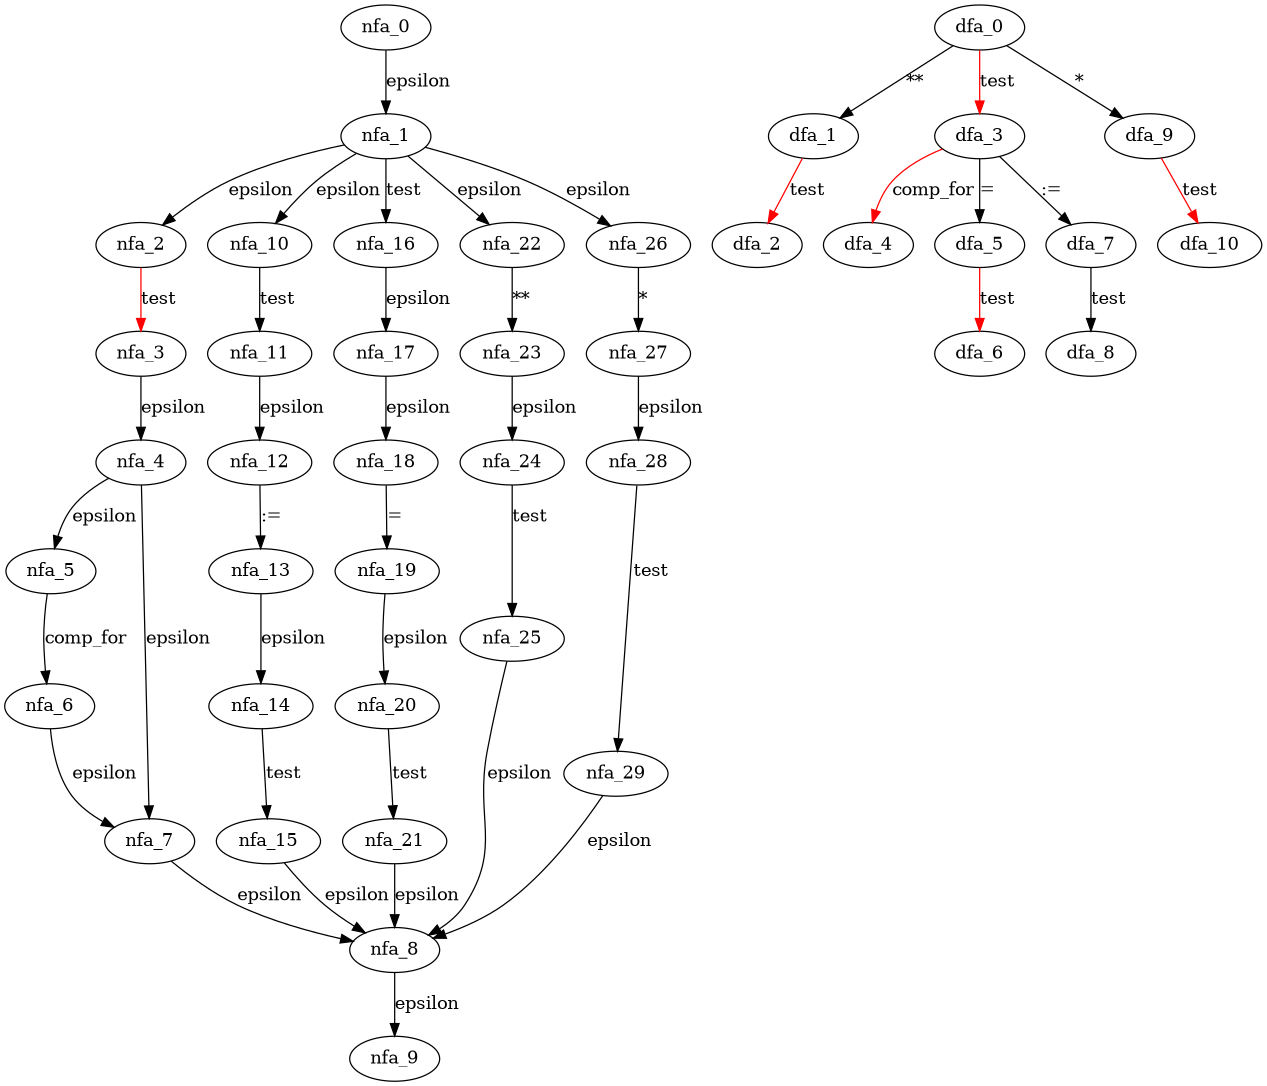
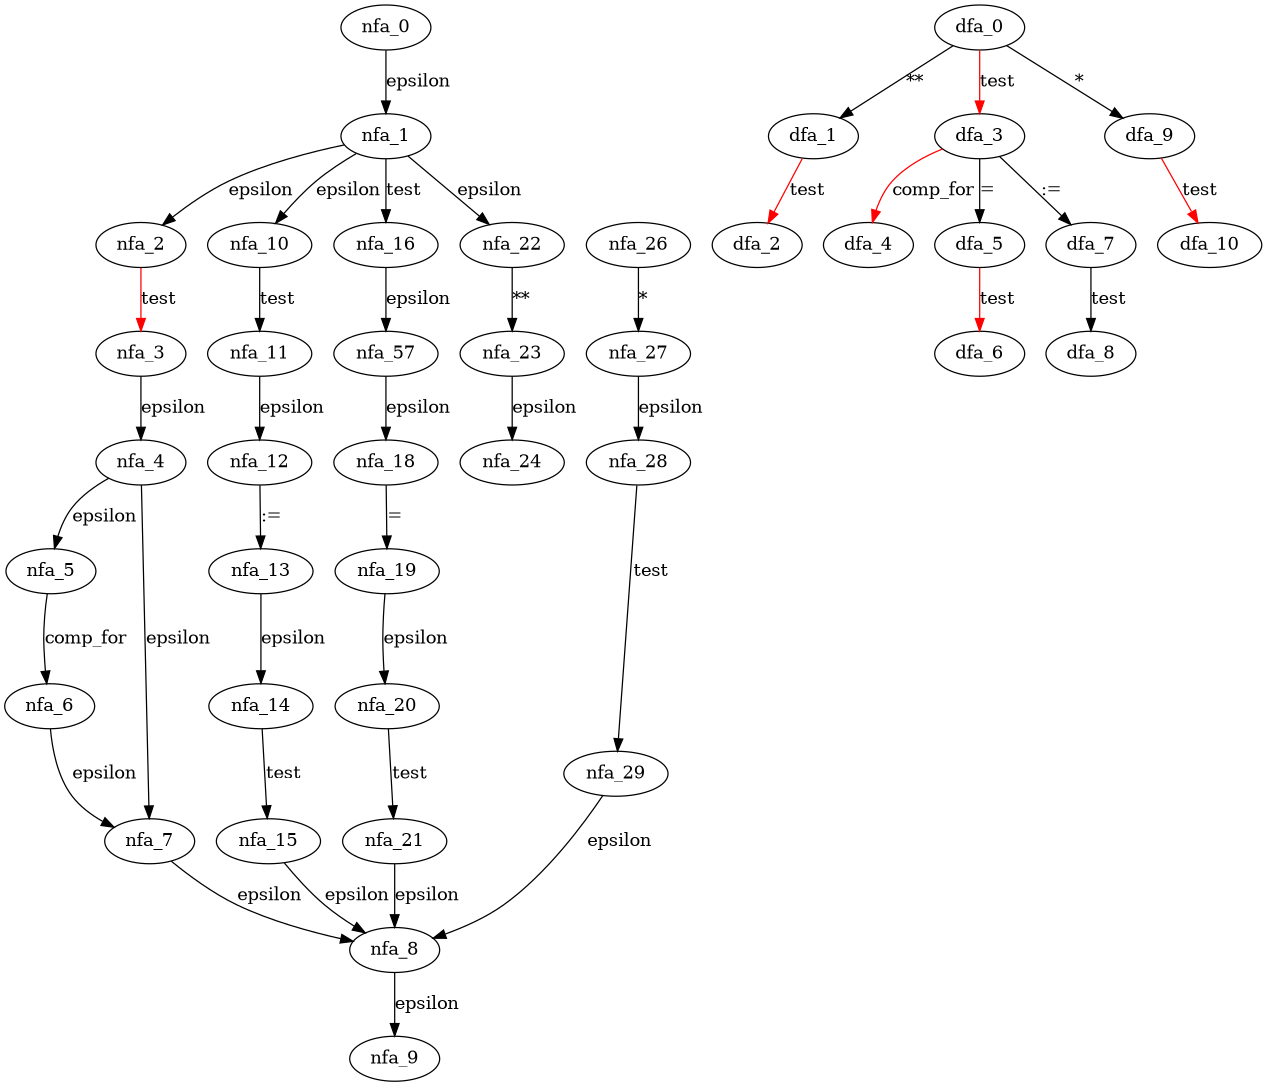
edge "nfa_1" -> "nfa_26": removed, label "epsilon"
node "nfa_17": label "nfa_17" -> "nfa_57"
node "nfa_25": removed
